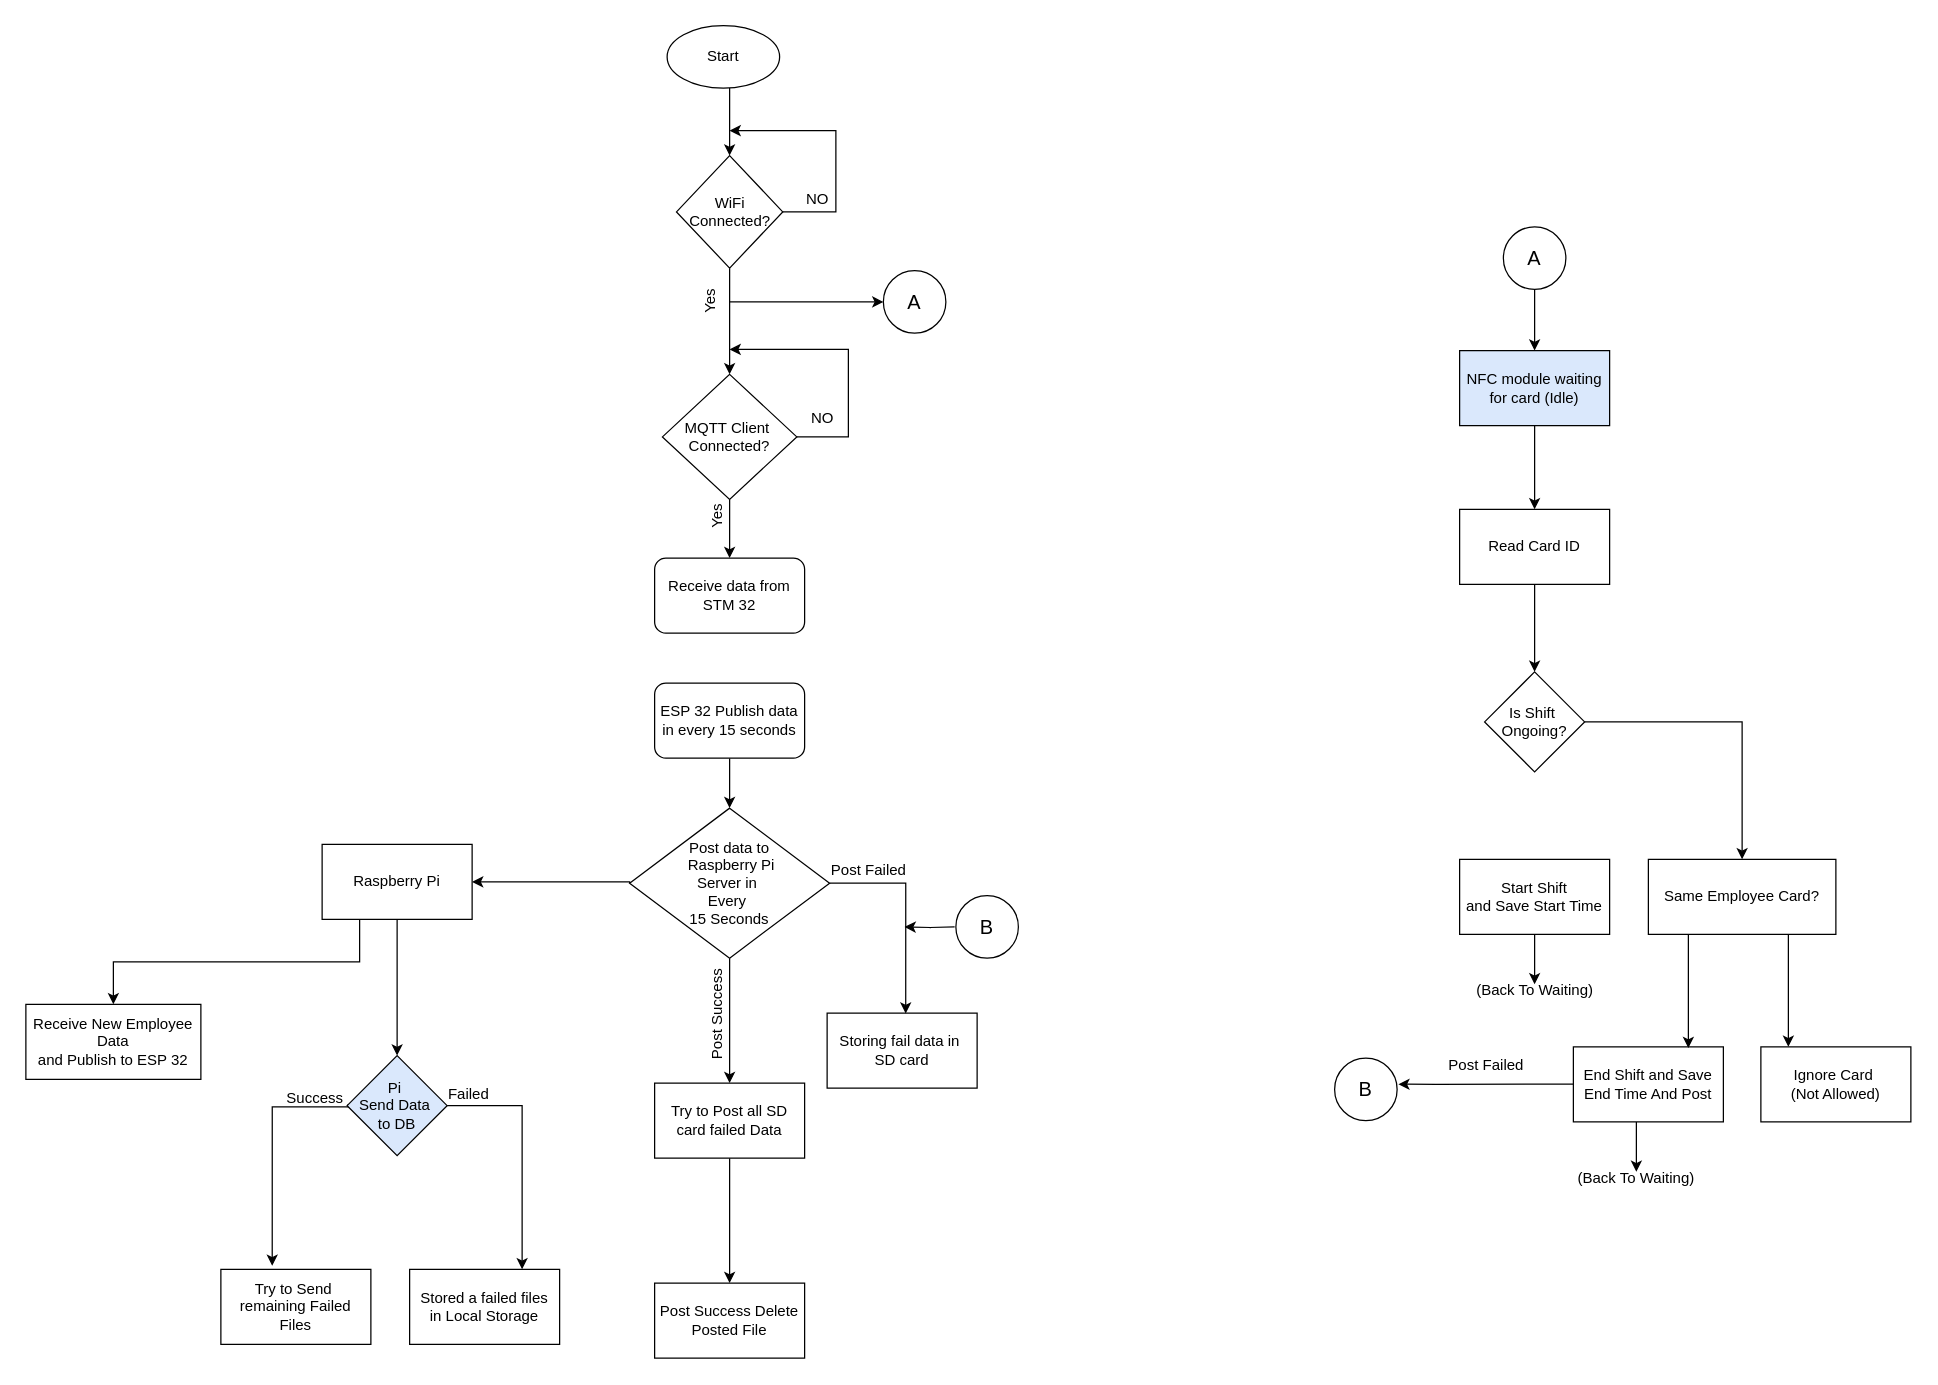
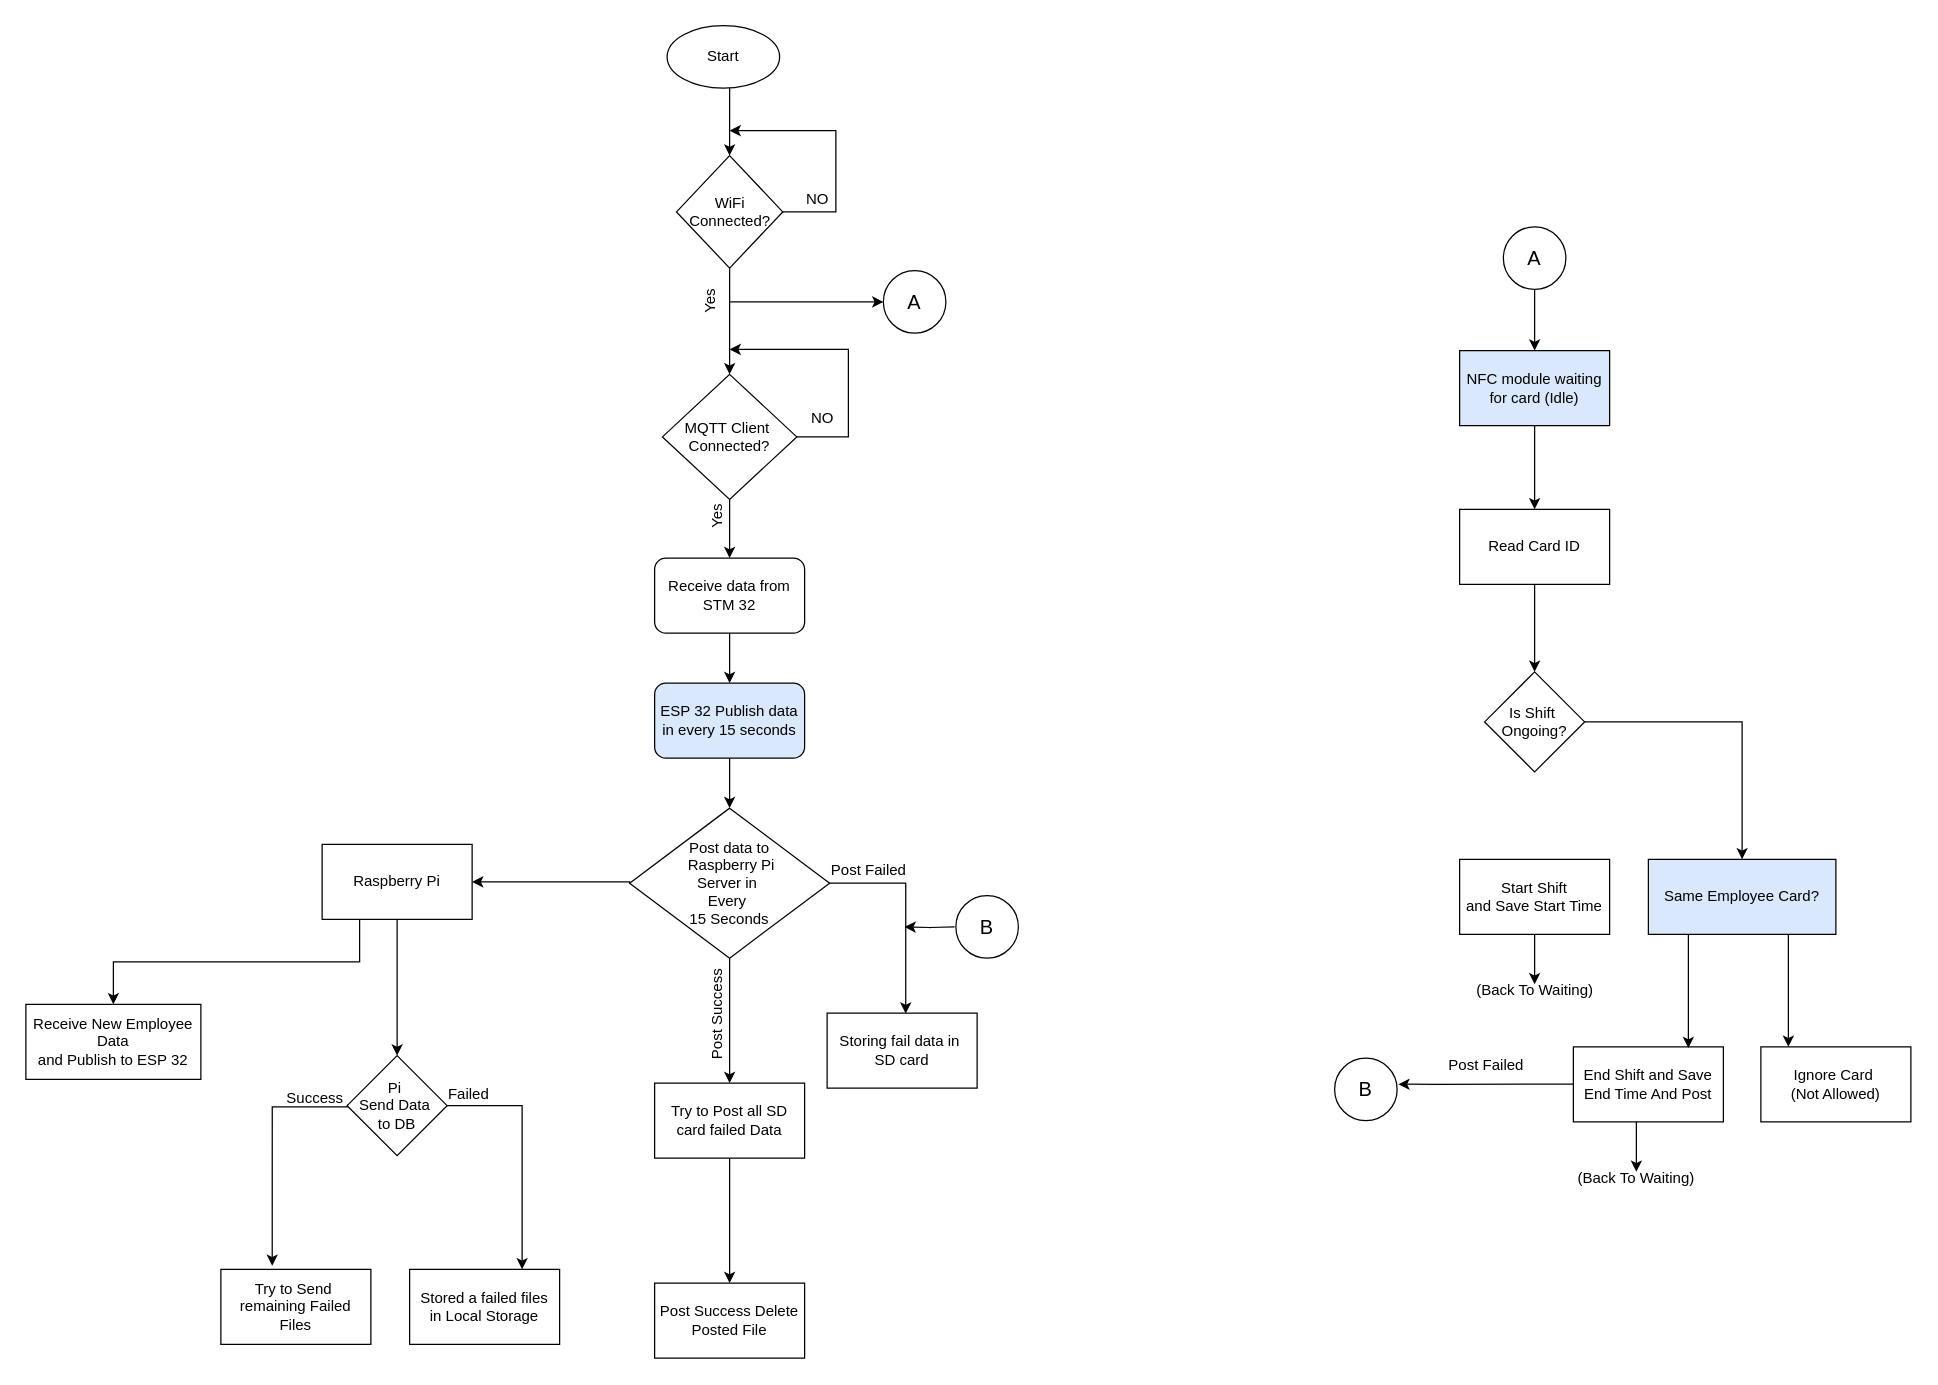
edge "Receive data from STM 32" -> "ESP 32 Publish data in every 15 seconds": added
node "ESP 32 Publish data in every 15 seconds": fillcolor #ffffff -> #dae8fc
node "Same Employee Card?": fillcolor #ffffff -> #dae8fc
node "Pi Send Data to DB": fillcolor #dae8fc -> #ffffff
